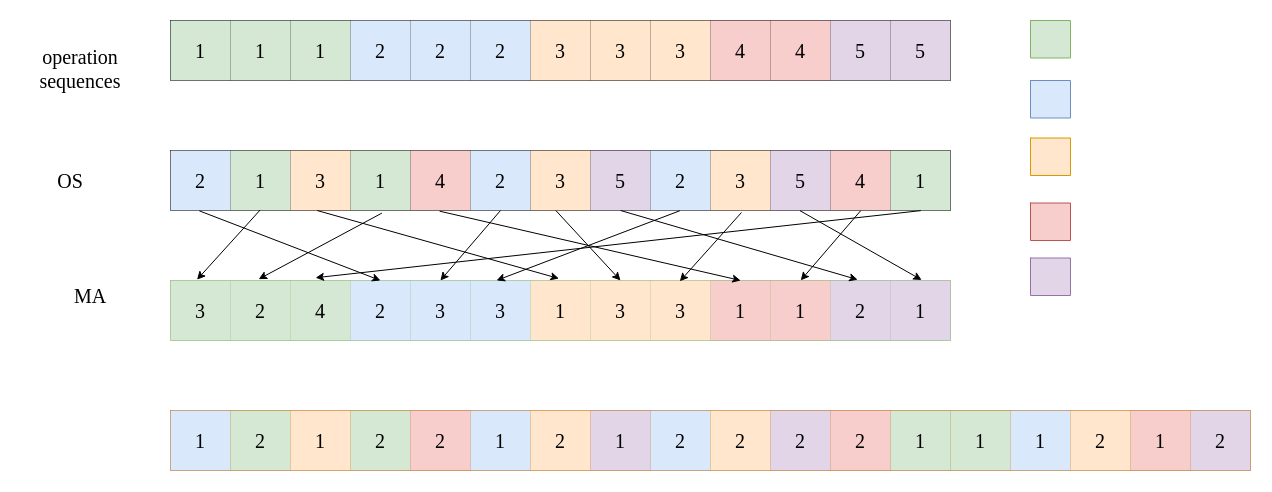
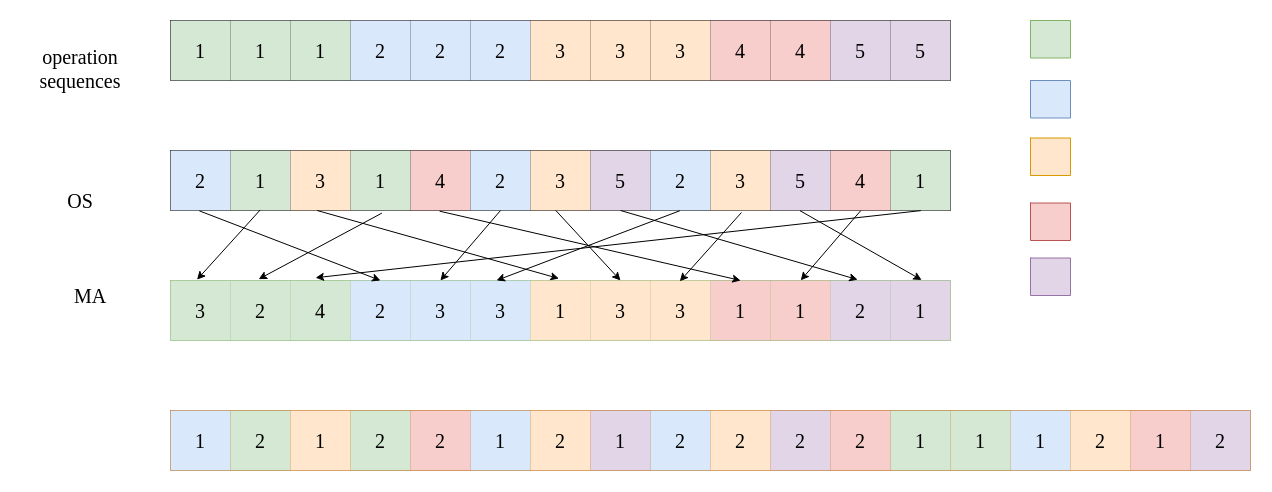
node "OS": moved (71, 181) -> (81, 201)
